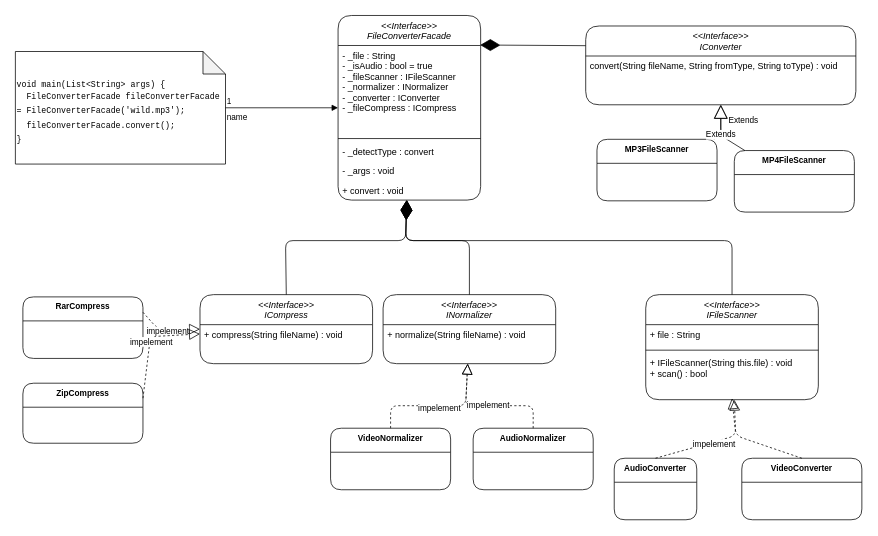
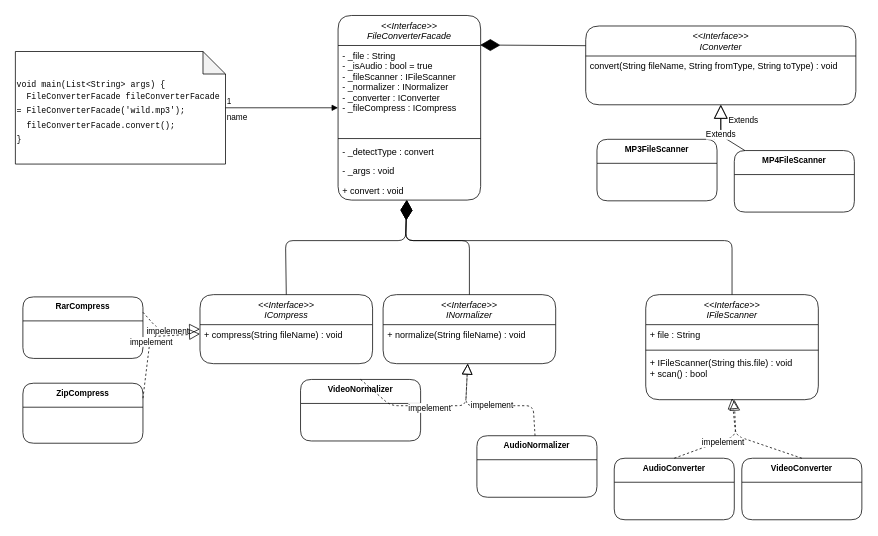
node "VideoNormalizer": moved (390, 459) -> (360, 410)
node "AudioNormalizer": moved (533, 459) -> (537, 466)
node "AudioConverter": size 83x62 -> 120x62
